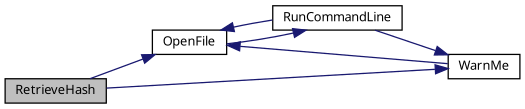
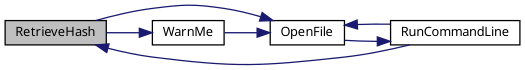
edge "RunCommandLine" -> "WarnMe": now "RunCommandLine" -> "RetrieveHash"
